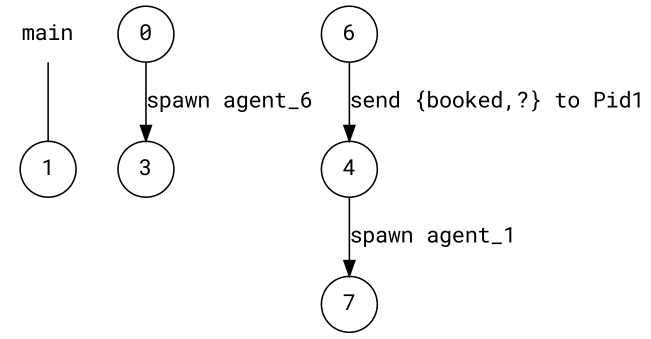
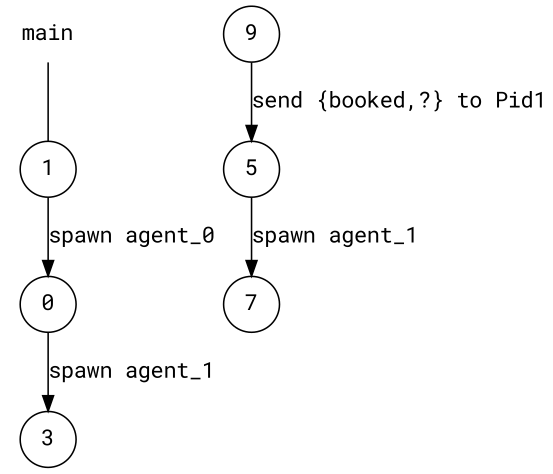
node "6": label "6" -> "9"
edge "0" -> "3": label "spawn agent_6" -> "spawn agent_1"
node "4": label "4" -> "5"
edge "1" -> "0": added, label "spawn agent_0"
